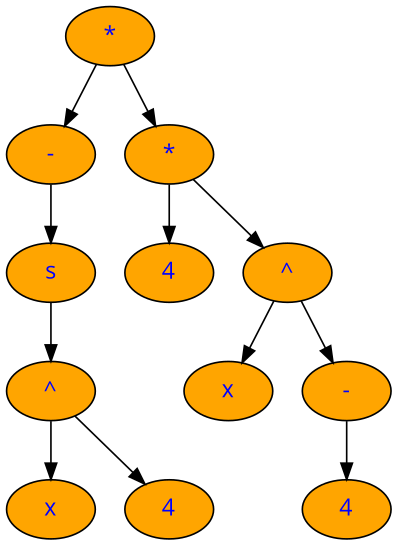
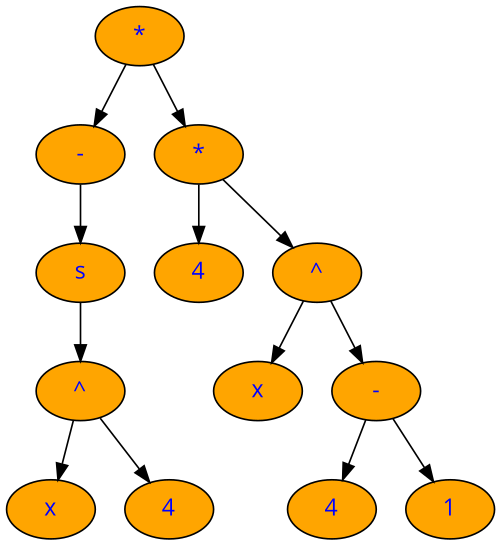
node "1": added
